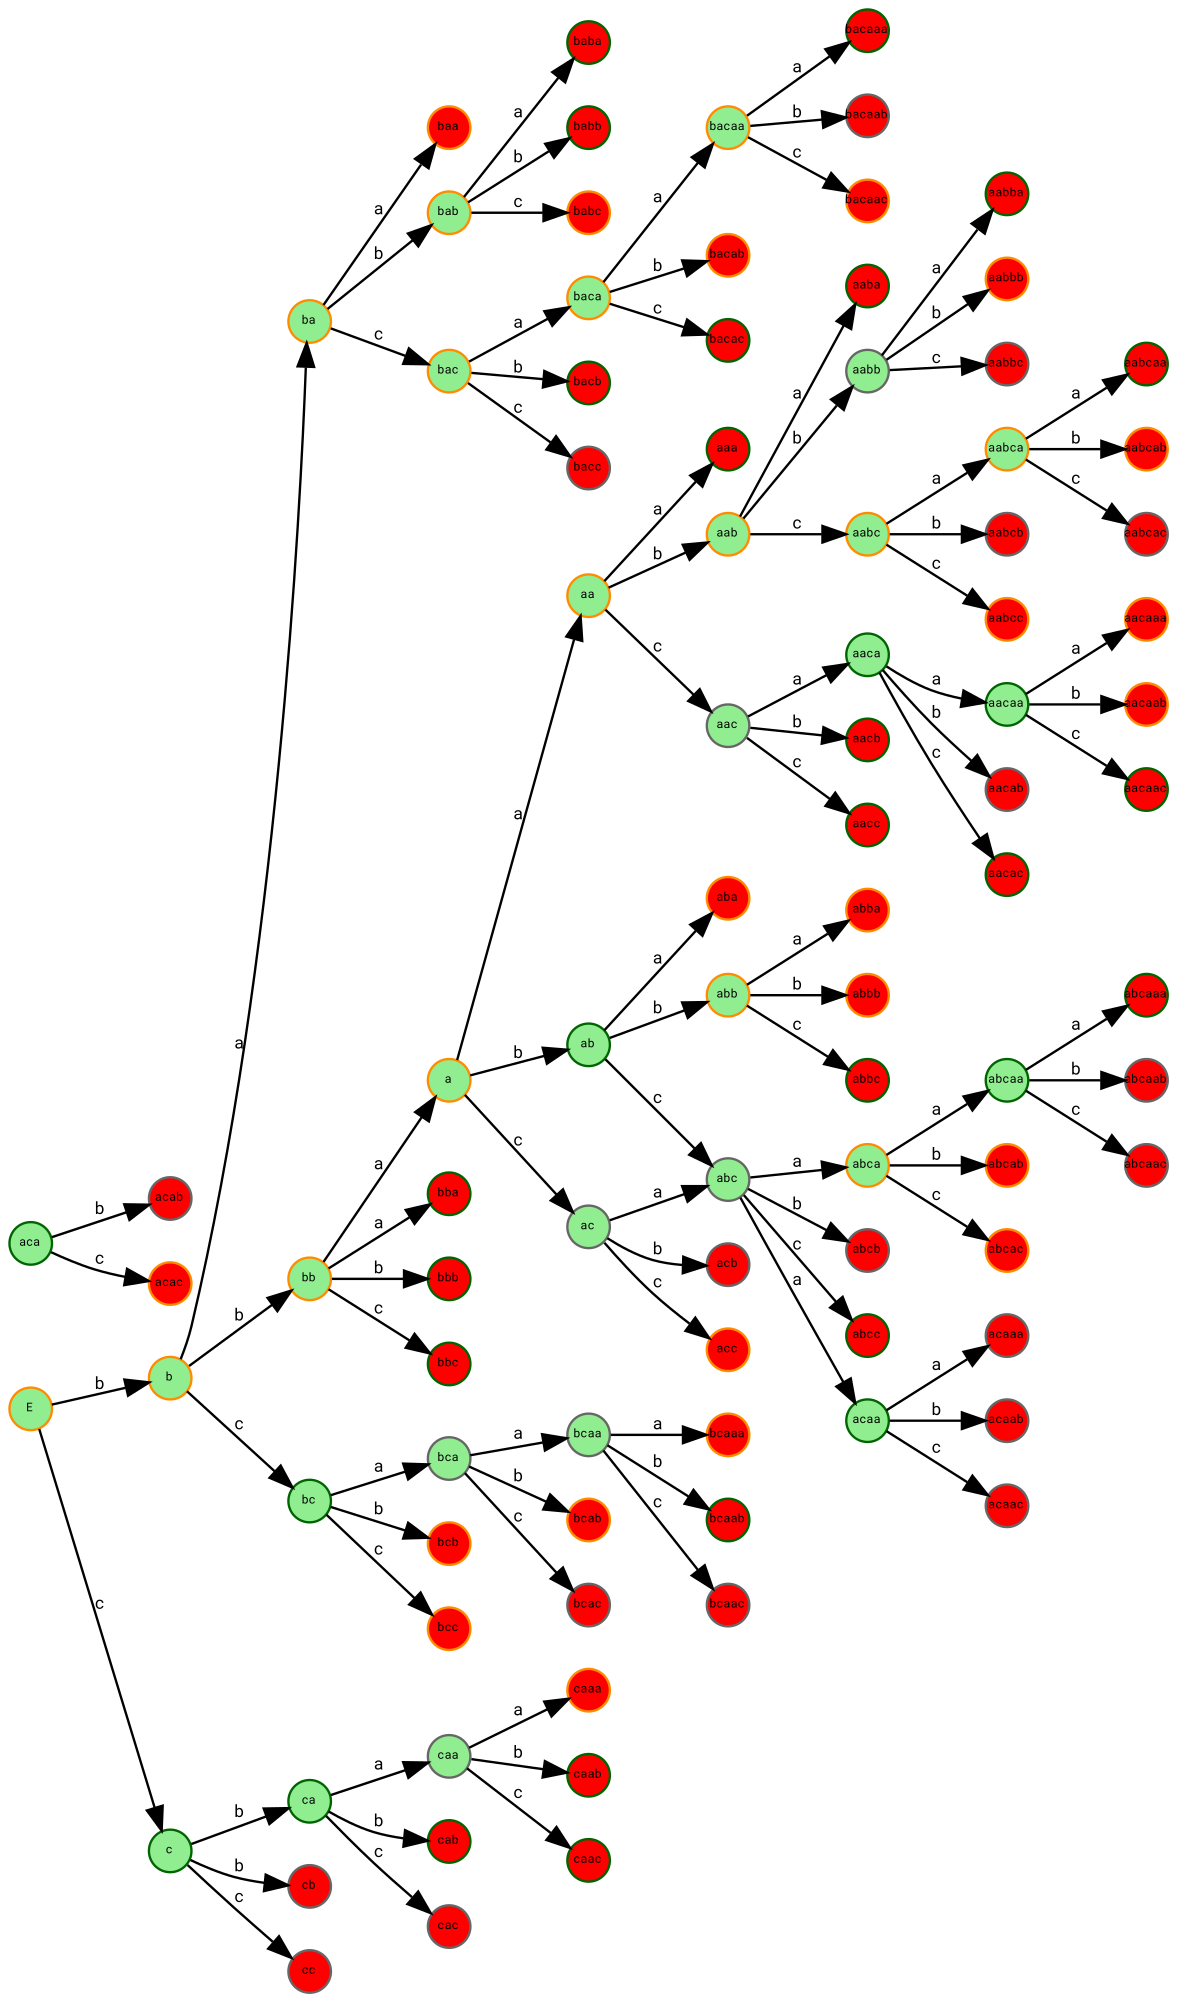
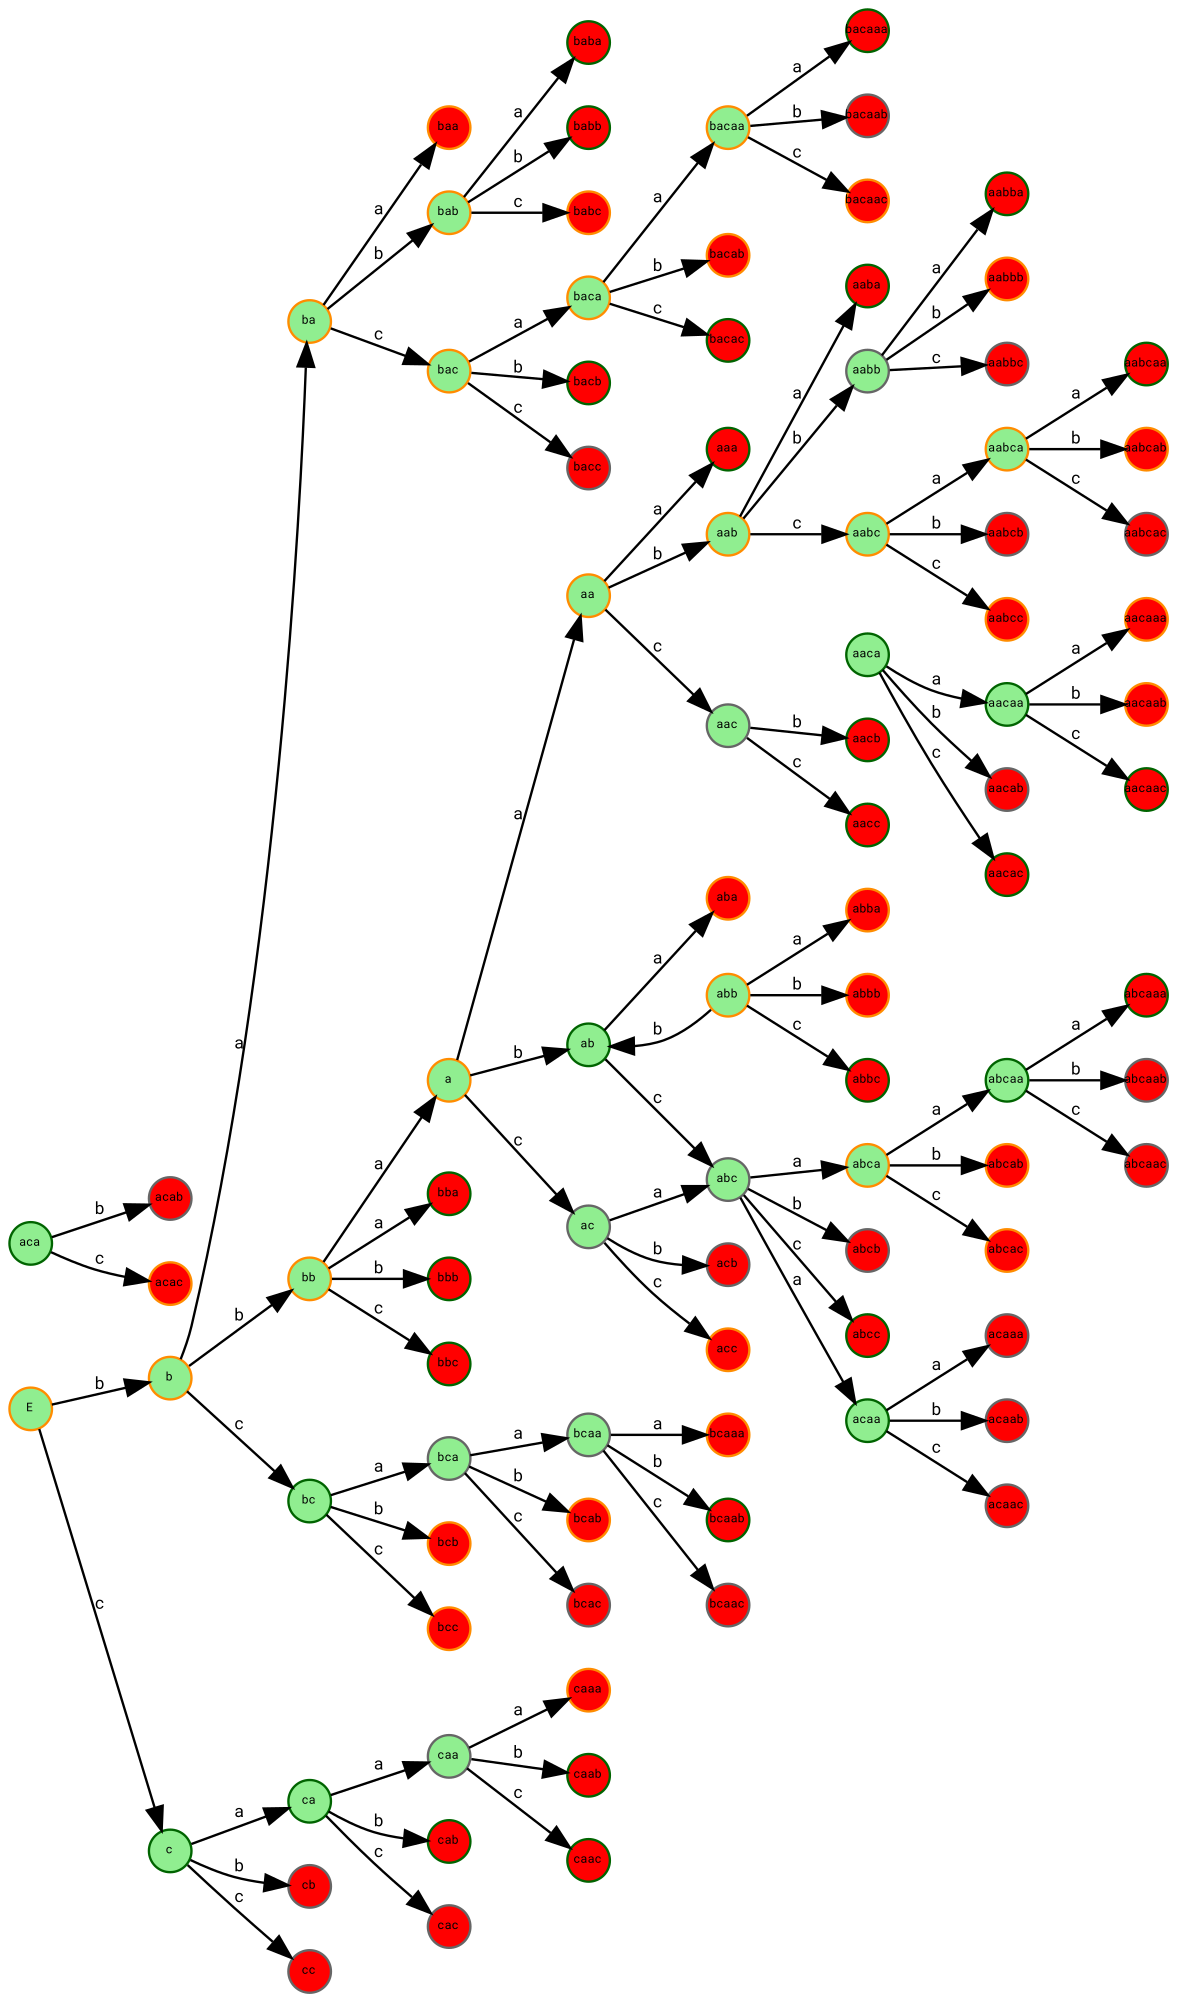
edge "aac" -> "aaca": removed, label "a"
edge "ab" -> "abb": reversed
edge "c" -> "ca": label "b" -> "a"
